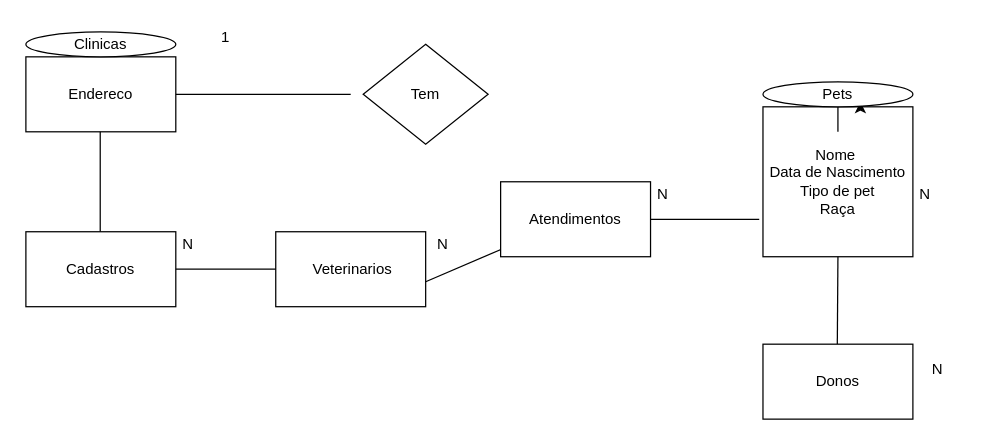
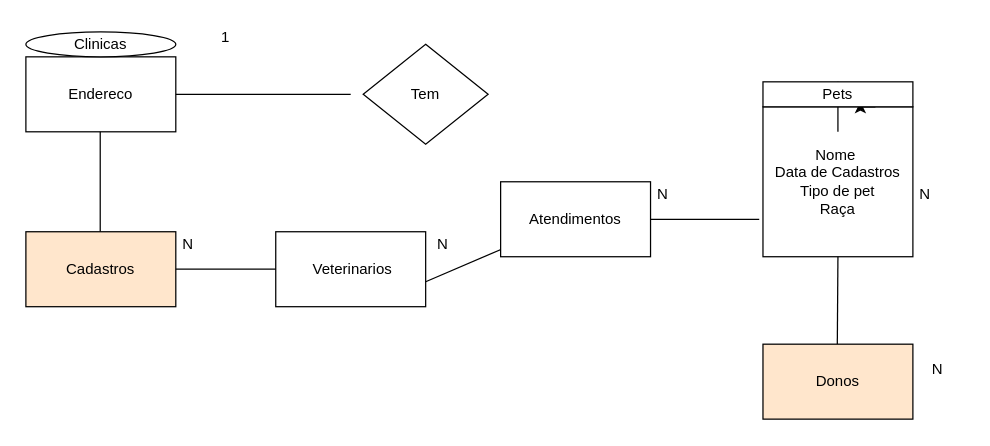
node "Pets": shape ellipse -> rectangle
node "Nome Data de Nascimento Tipo de pet Raça": label "Nome Data de Nascimento Tipo de pet Raça" -> "Nome Data de Cadastros Tipo de pet Raça"
node "Cadastros": fillcolor #ffffff -> #ffe6cc
node "Donos": fillcolor #ffffff -> #ffe6cc
